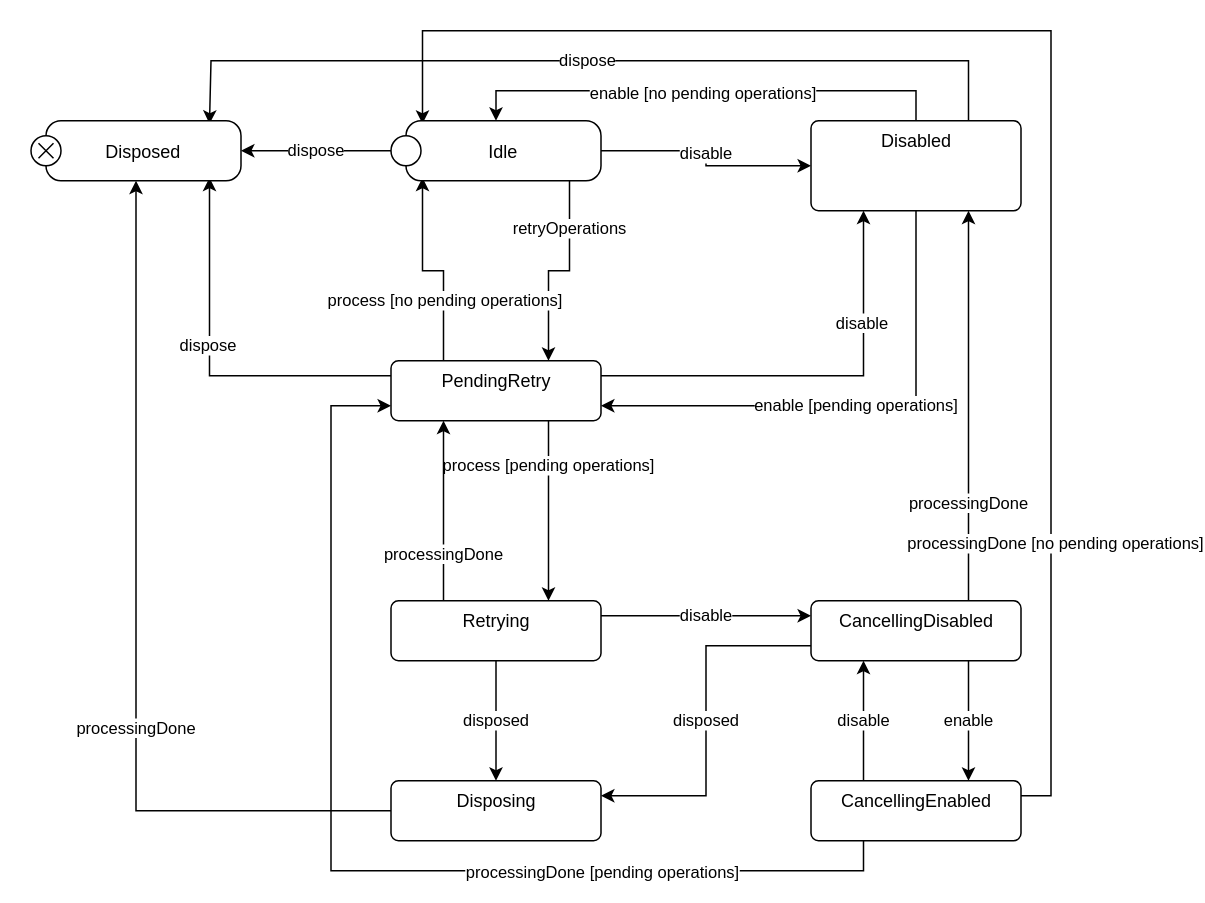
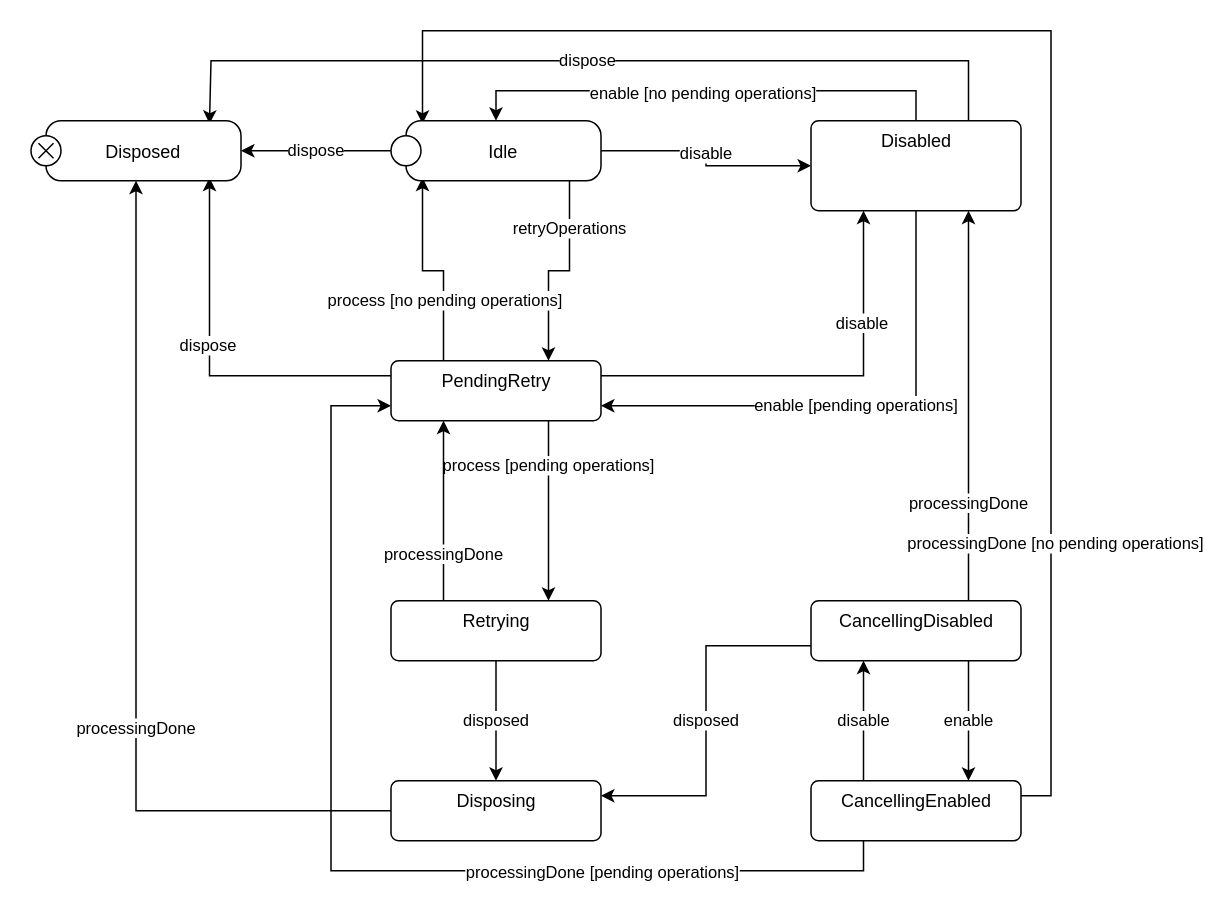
edge "Retrying" -> "CancellingDisabled": removed, label "disable"
